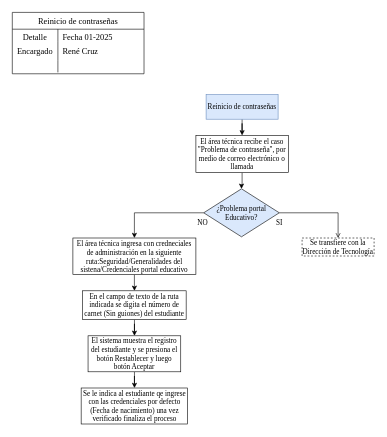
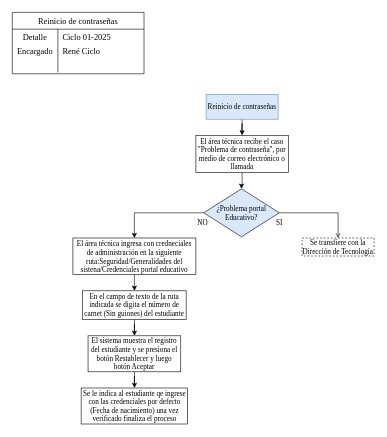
node "Fecha 01-2025": label "Fecha 01-2025" -> "Ciclo 01-2025"
node "René Cruz": label "René Cruz" -> "René Ciclo"
